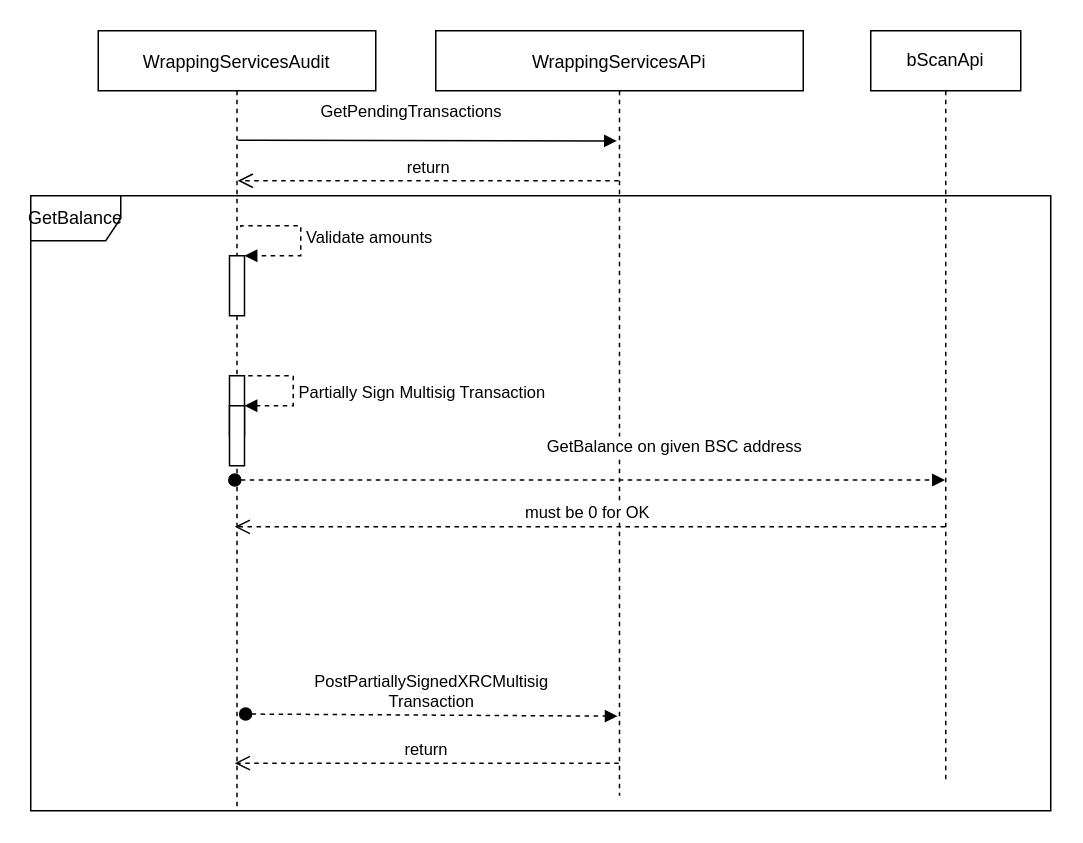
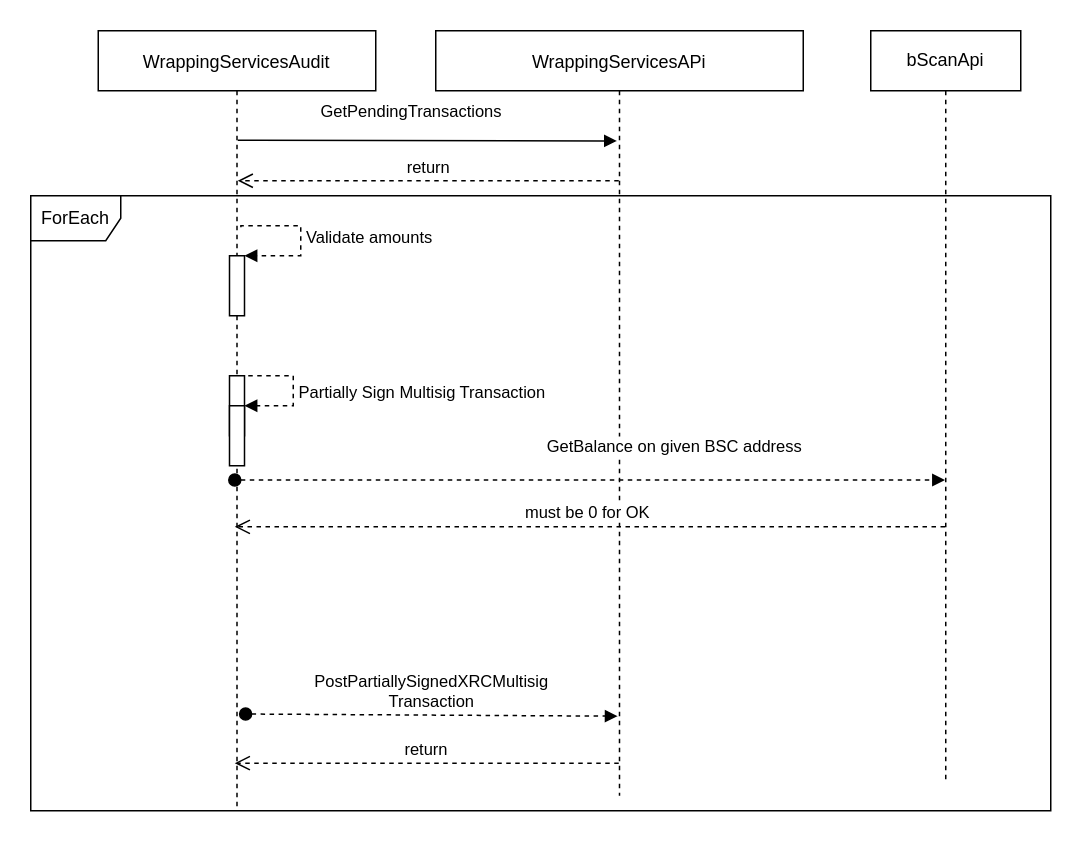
node "GetBalance": label "GetBalance" -> "ForEach"
